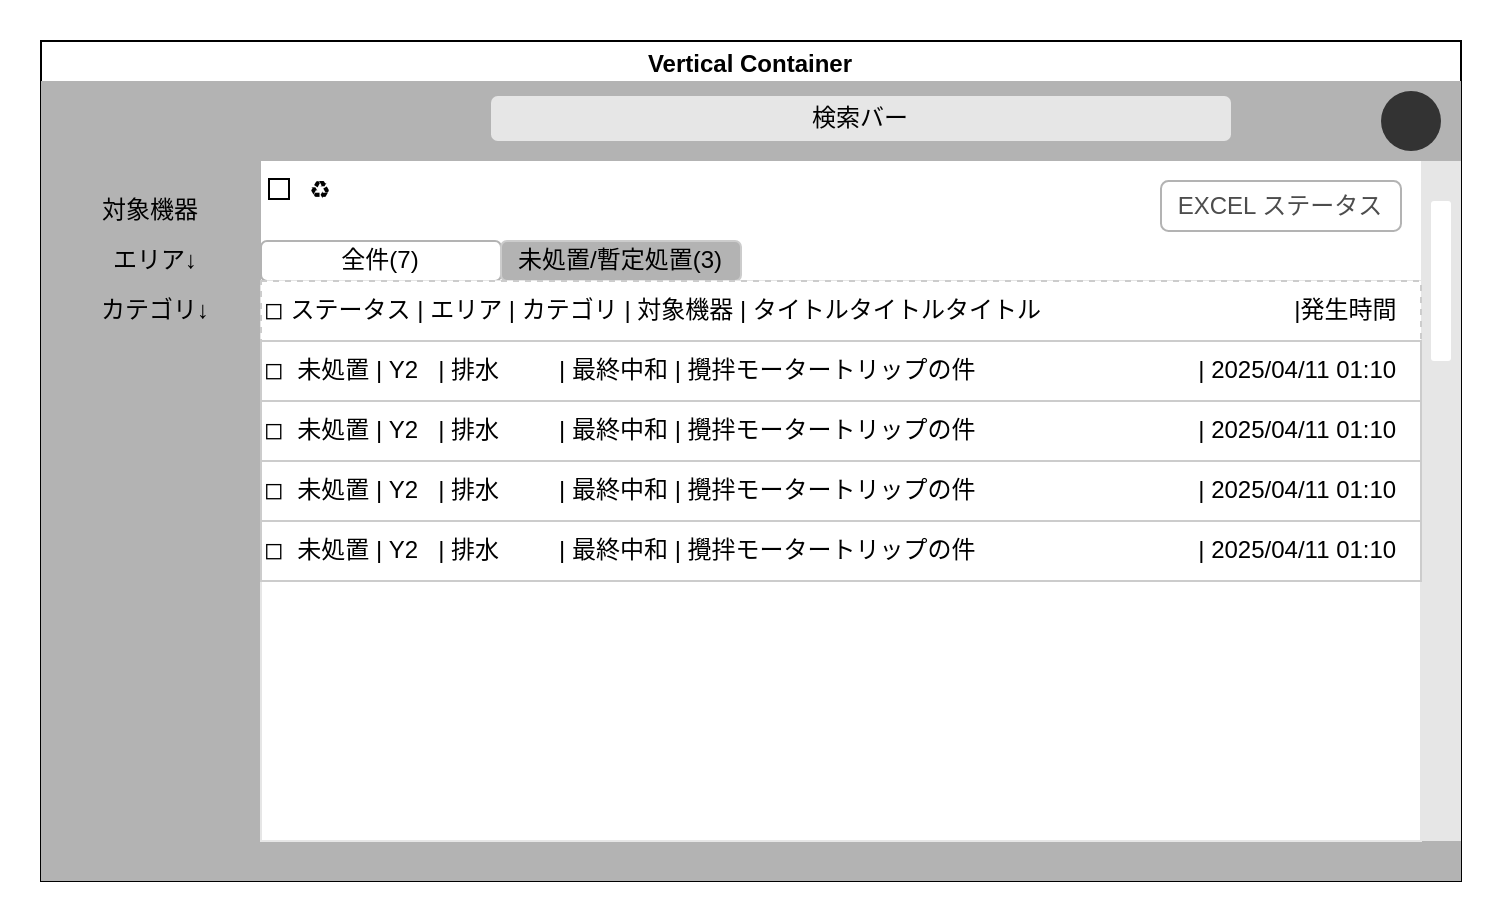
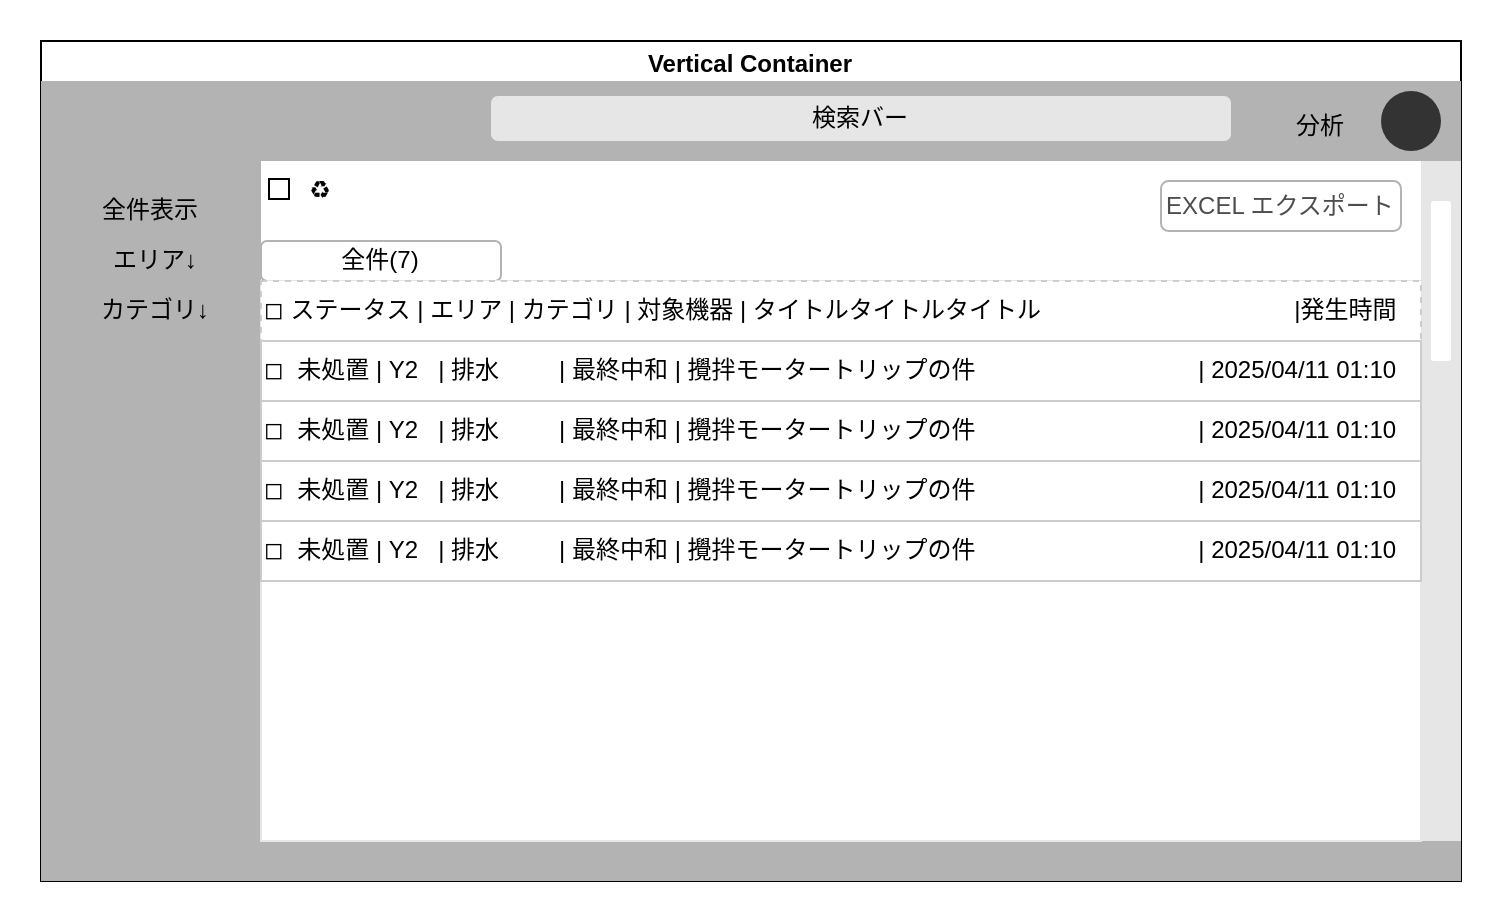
node "分析": added
node "EXCEL ステータス": label "EXCEL ステータス" -> "EXCEL エクスポート"
node "対象機器": label "対象機器" -> "全件表示"
node "未処置/暫定処置(3)": removed
